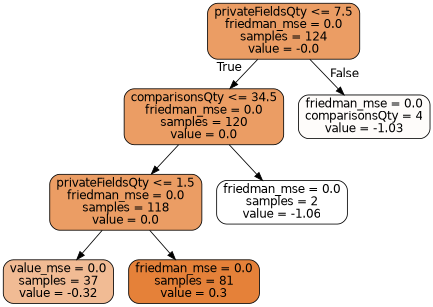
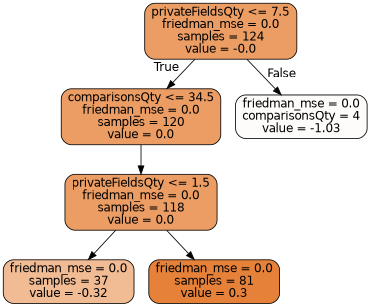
node "friedman_mse = 0.0 samples = 2 value = -1.06": removed
node "value_mse = 0.0 samples = 37 value = -0.32": label "value_mse = 0.0 samples = 37 value = -0.32" -> "friedman_mse = 0.0 samples = 37 value = -0.32"
